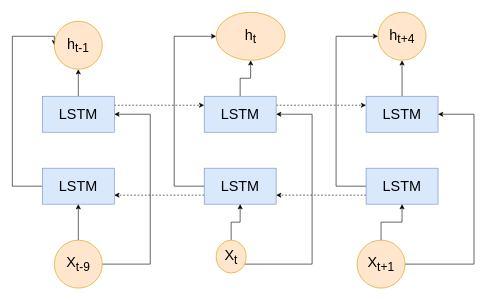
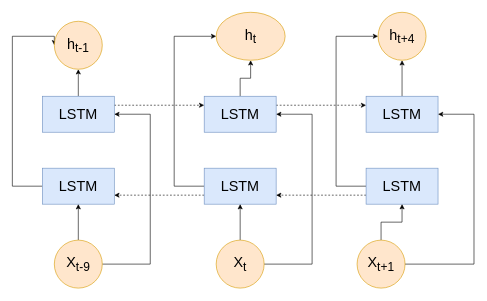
node "Xt": size 30x33 -> 48x48
